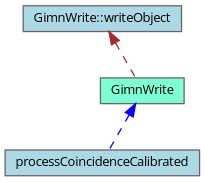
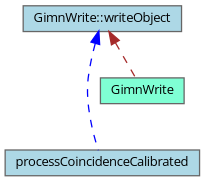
edge "processCoincidenceCalibrated" -> "GimnWrite": now "processCoincidenceCalibrated" -> "GimnWrite::writeObject"
